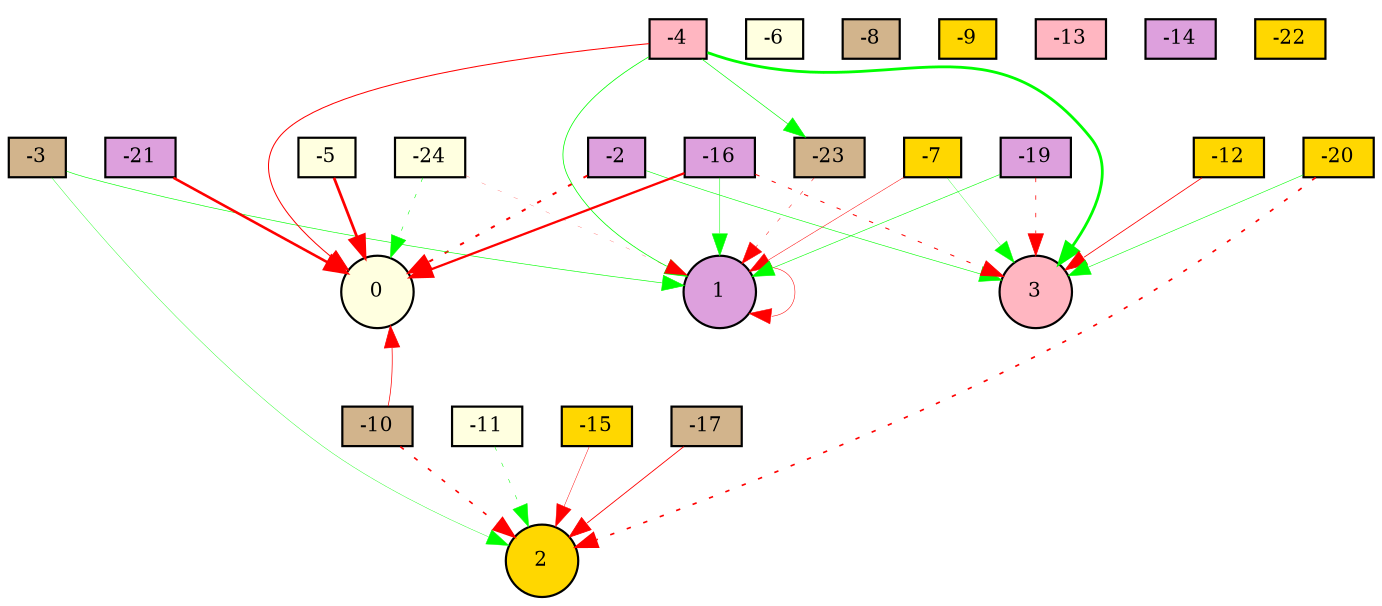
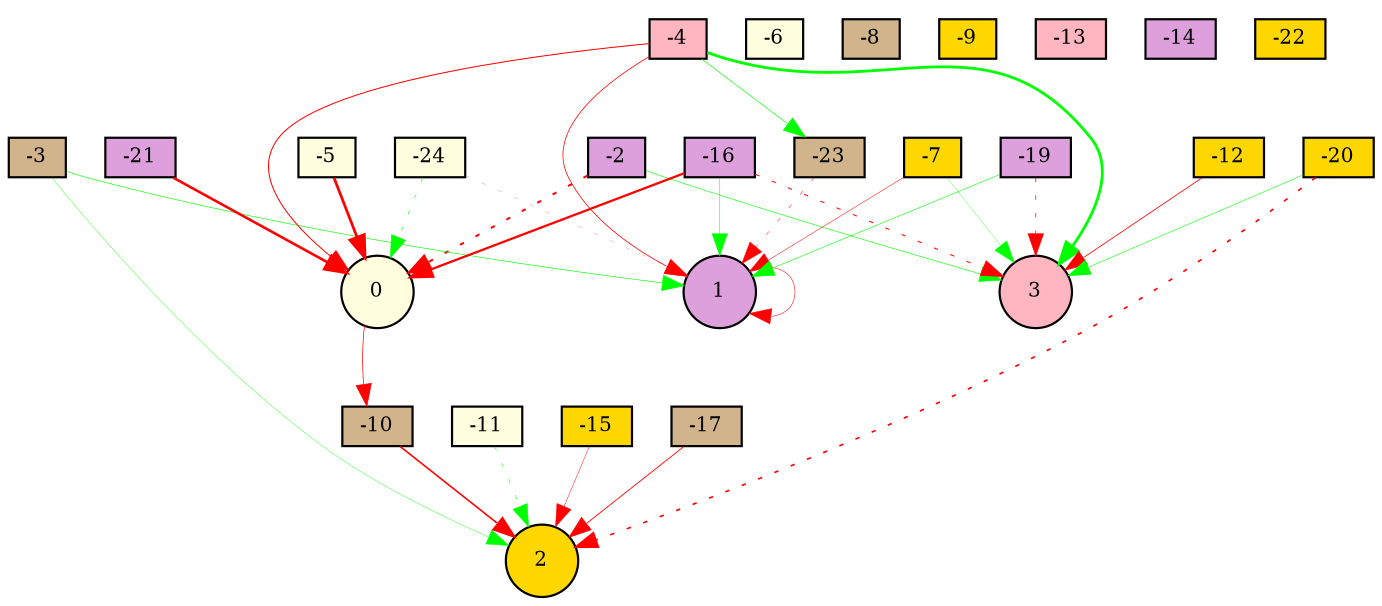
edge "-4" -> "1": color green -> red
edge "-10" -> "0": reversed
edge "-10" -> "2": style dotted -> solid
